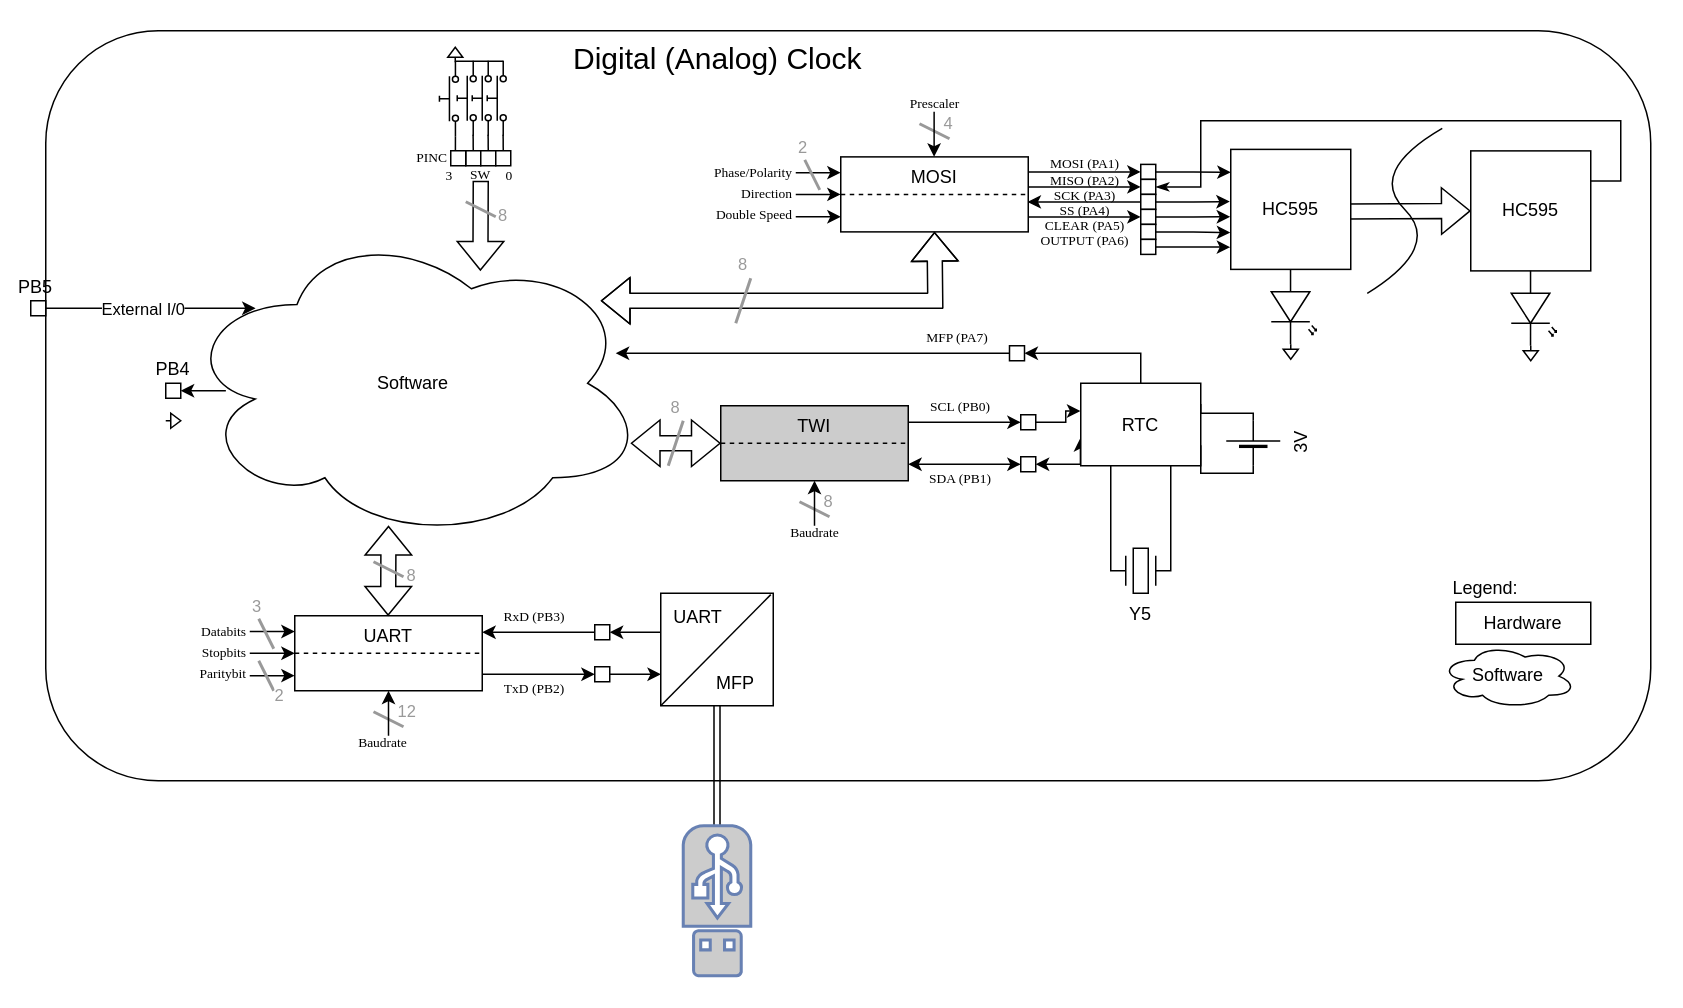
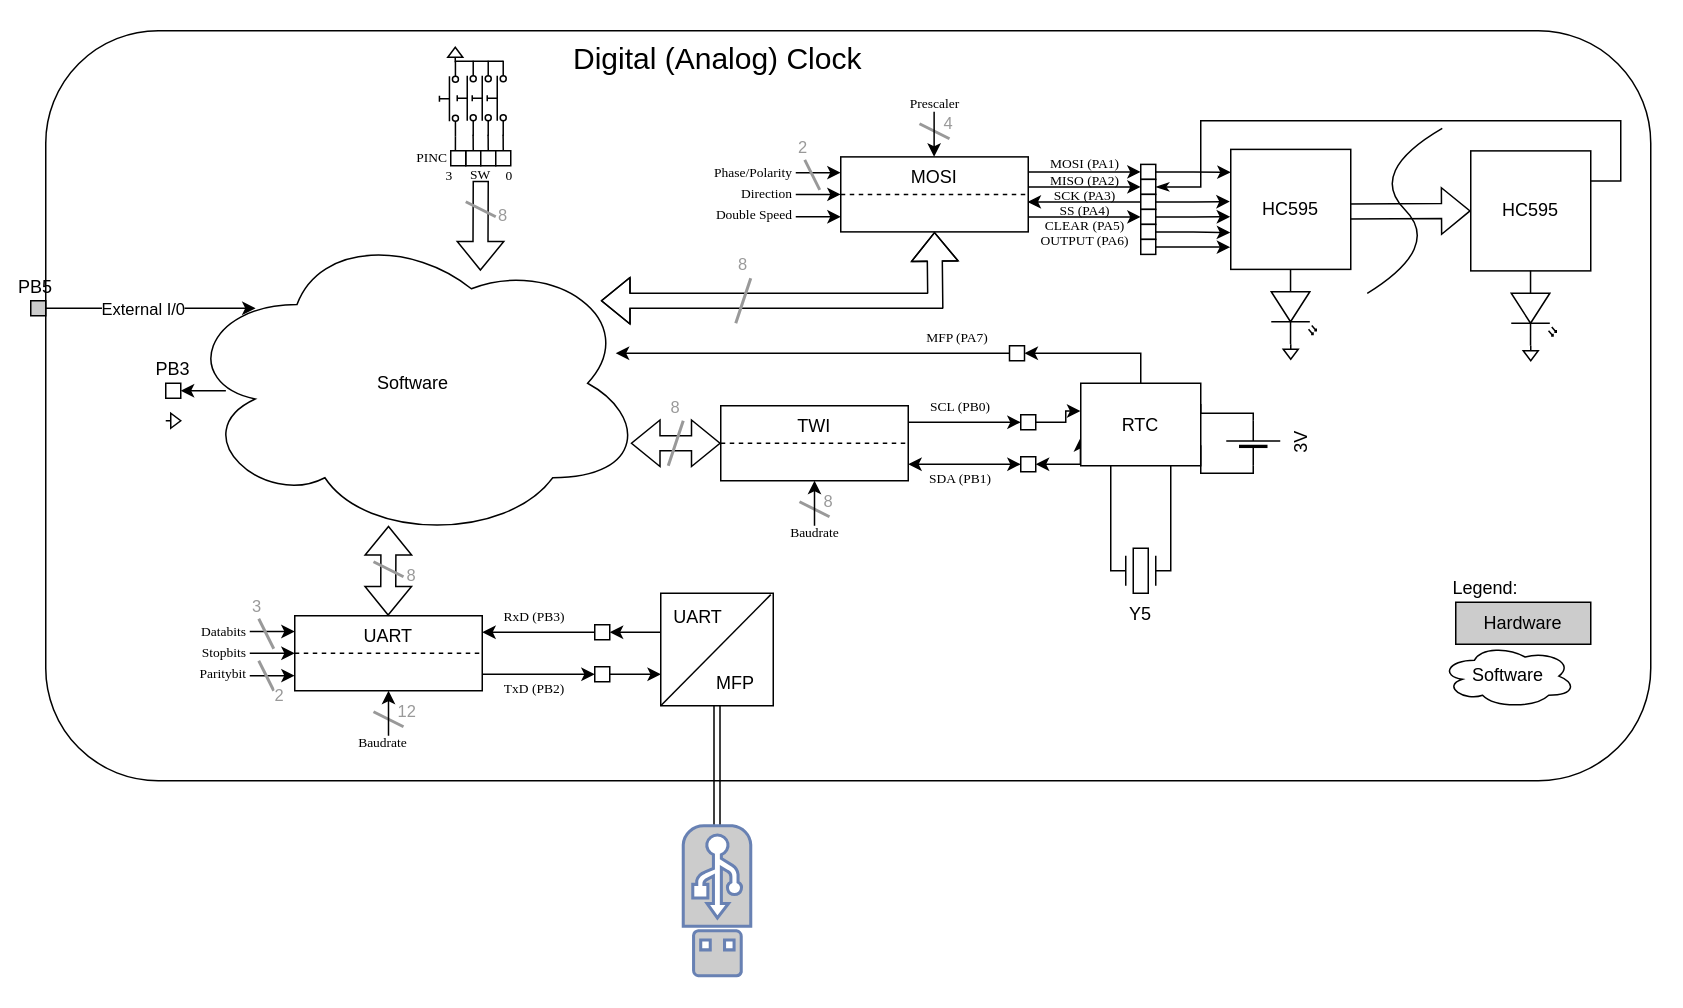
node "PB5": fillcolor #ffffff -> #cccccc
node "PB4": label "PB4" -> "PB3"
node "TWI": fillcolor #cccccc -> #ffffff
node "Hardware": fillcolor #ffffff -> #cccccc
